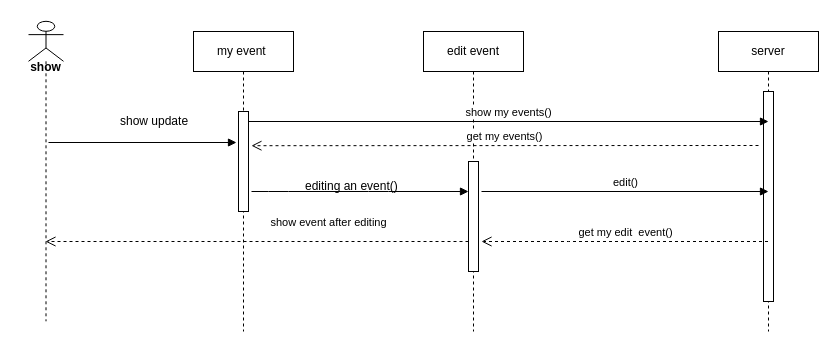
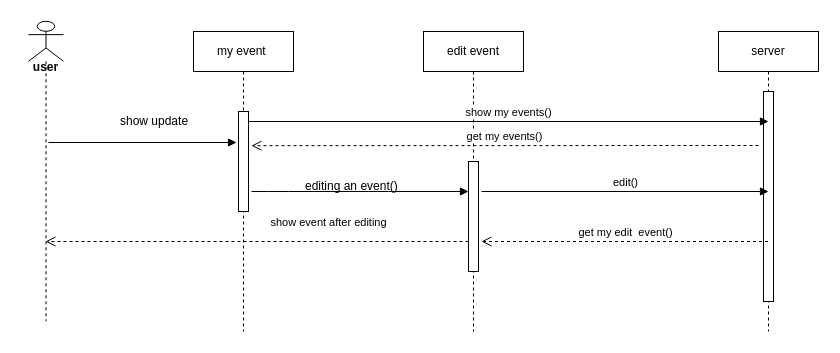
node "show": label "show" -> "user"
